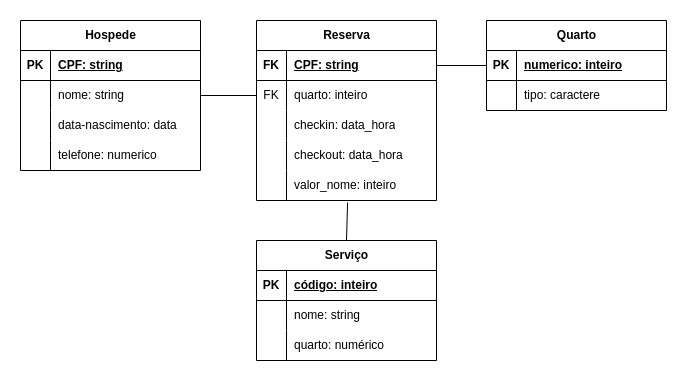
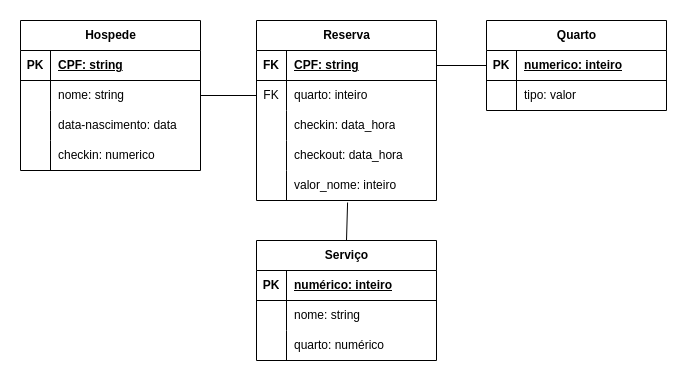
node "tipo: caractere": label "tipo: caractere" -> "tipo: valor"
node "telefone: numerico": label "telefone: numerico" -> "checkin: numerico"
node "código: inteiro": label "código: inteiro" -> "numérico: inteiro"
